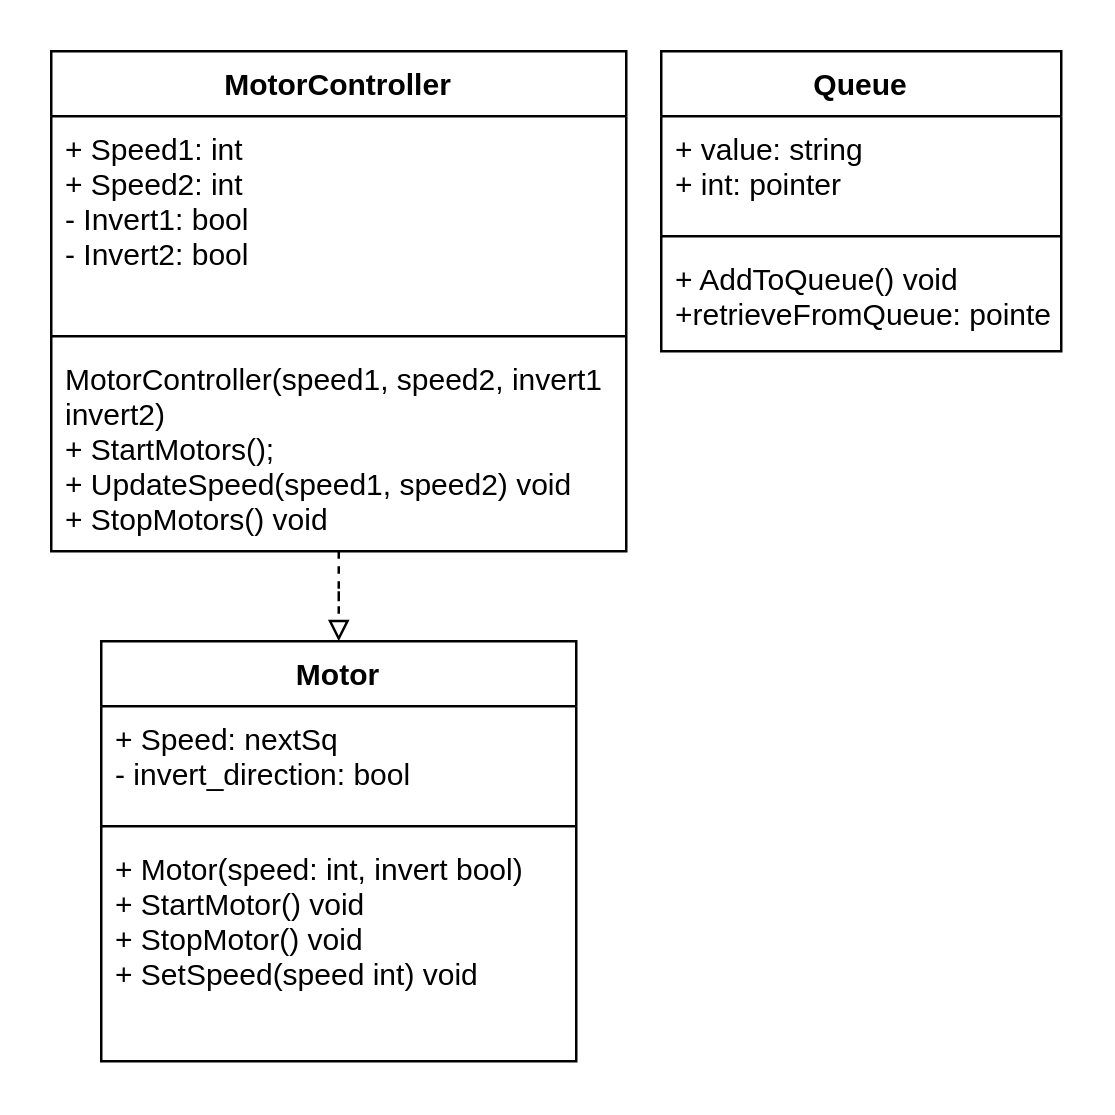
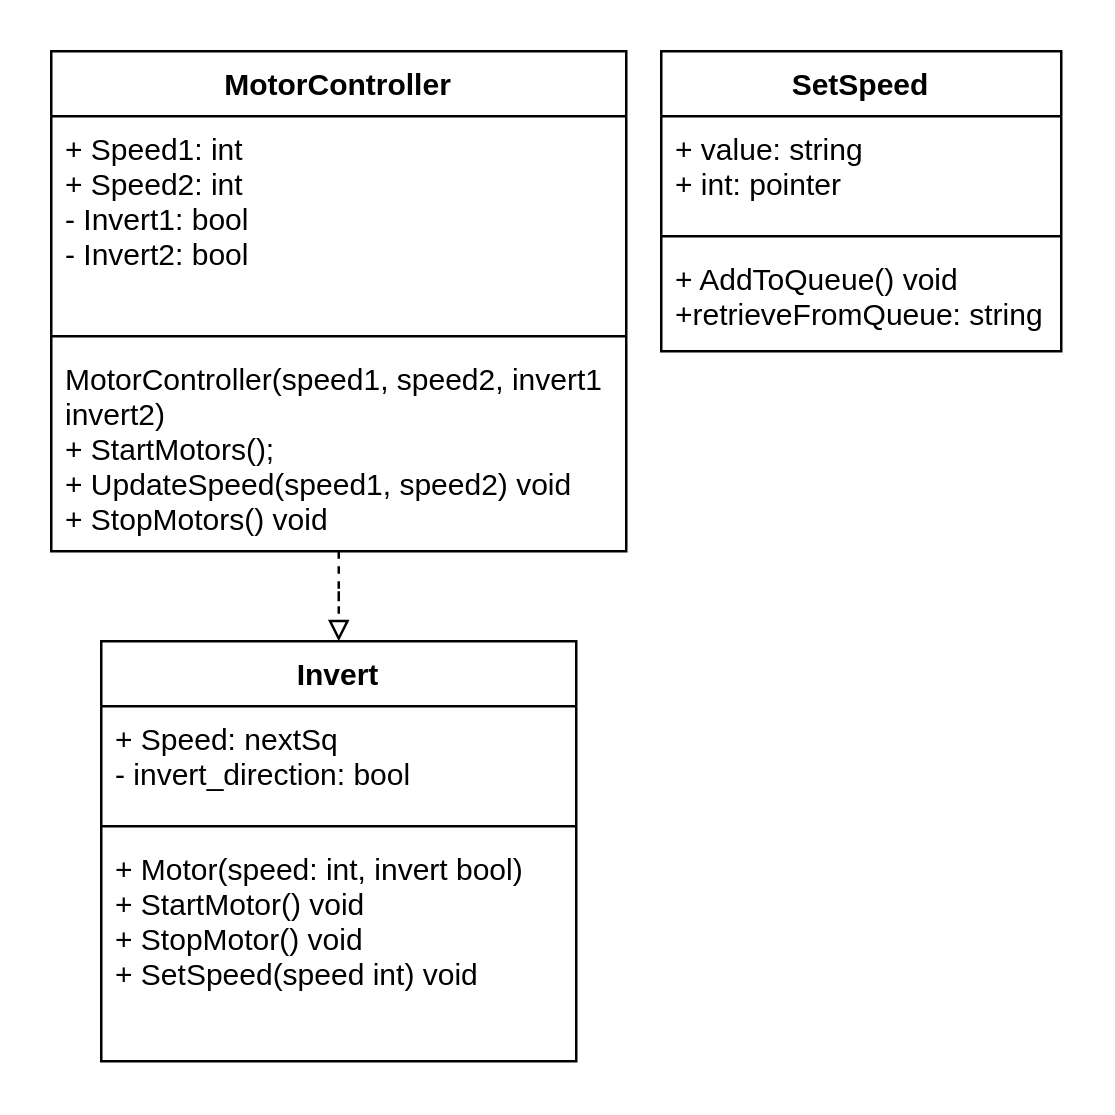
node "Queue": label "Queue" -> "SetSpeed"
node "+ AddToQueue() void +retrieveFromQueue: pointer": label "+ AddToQueue() void +retrieveFromQueue: pointer" -> "+ AddToQueue() void +retrieveFromQueue: string"
node "Motor": label "Motor" -> "Invert"
